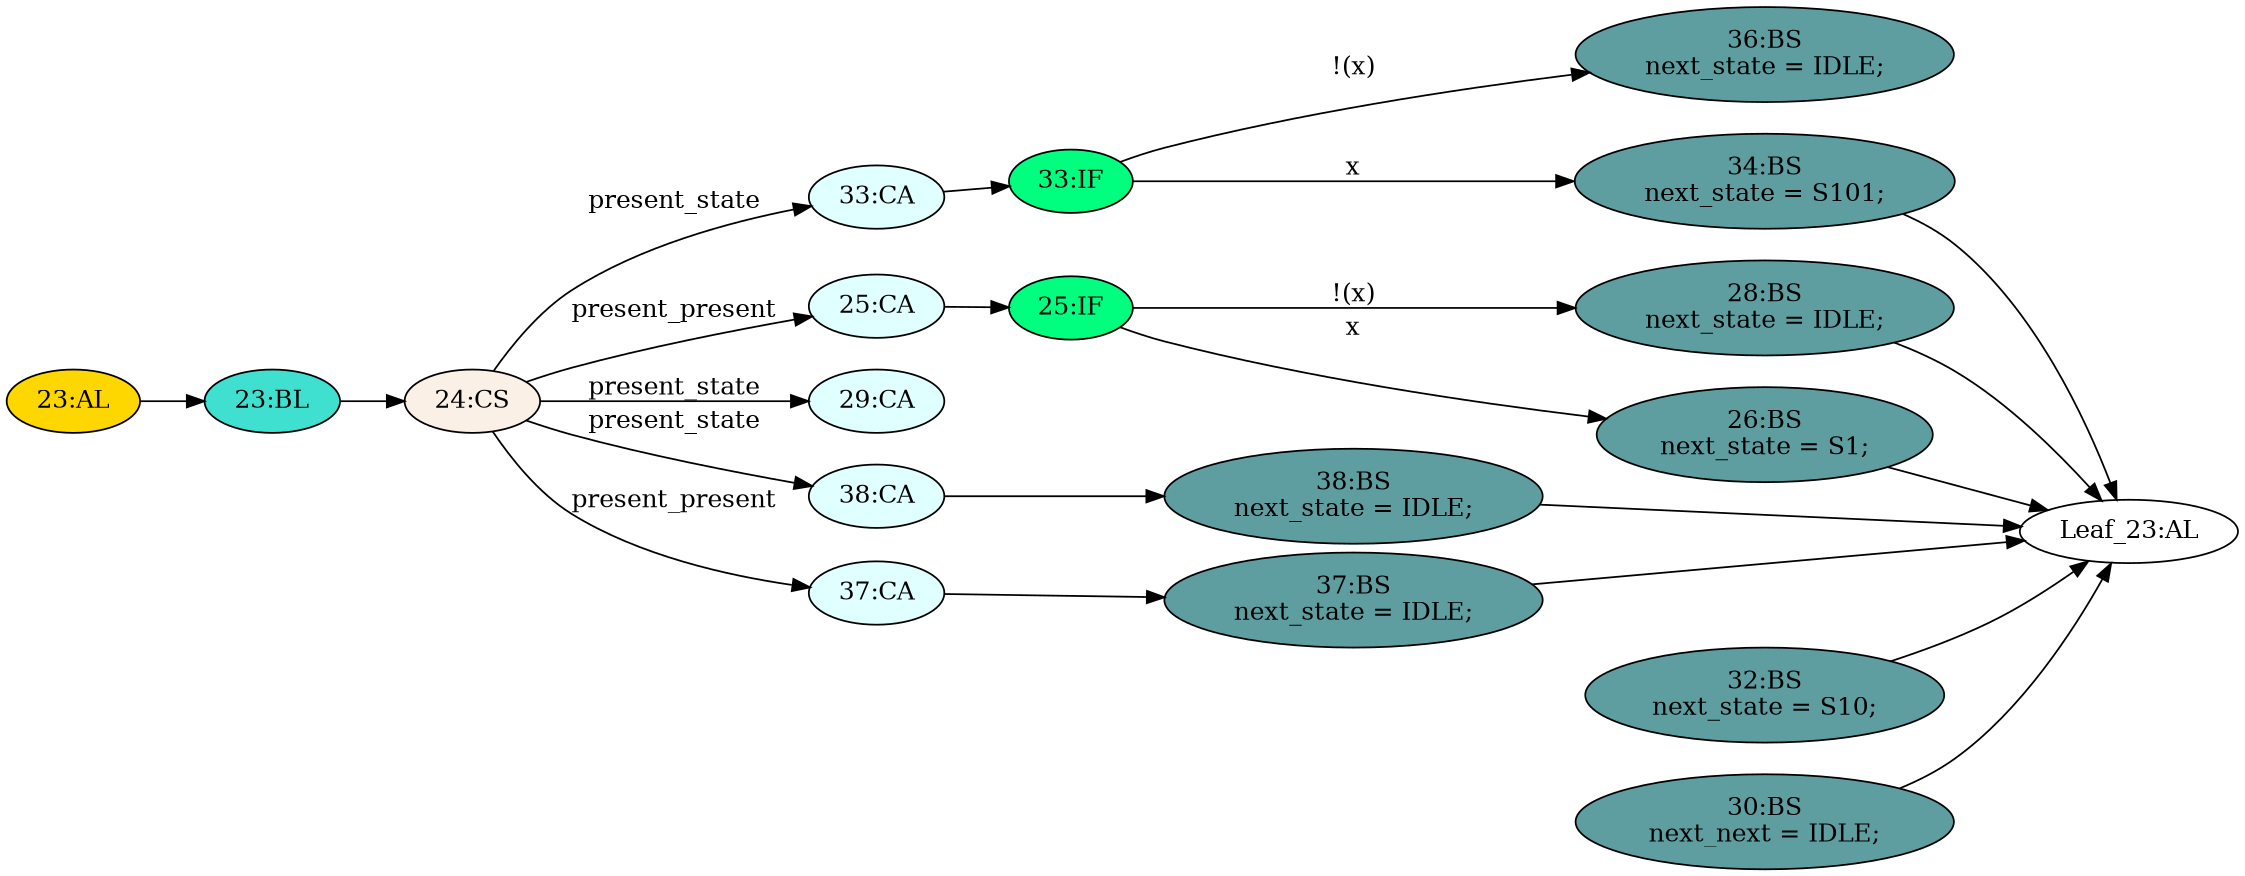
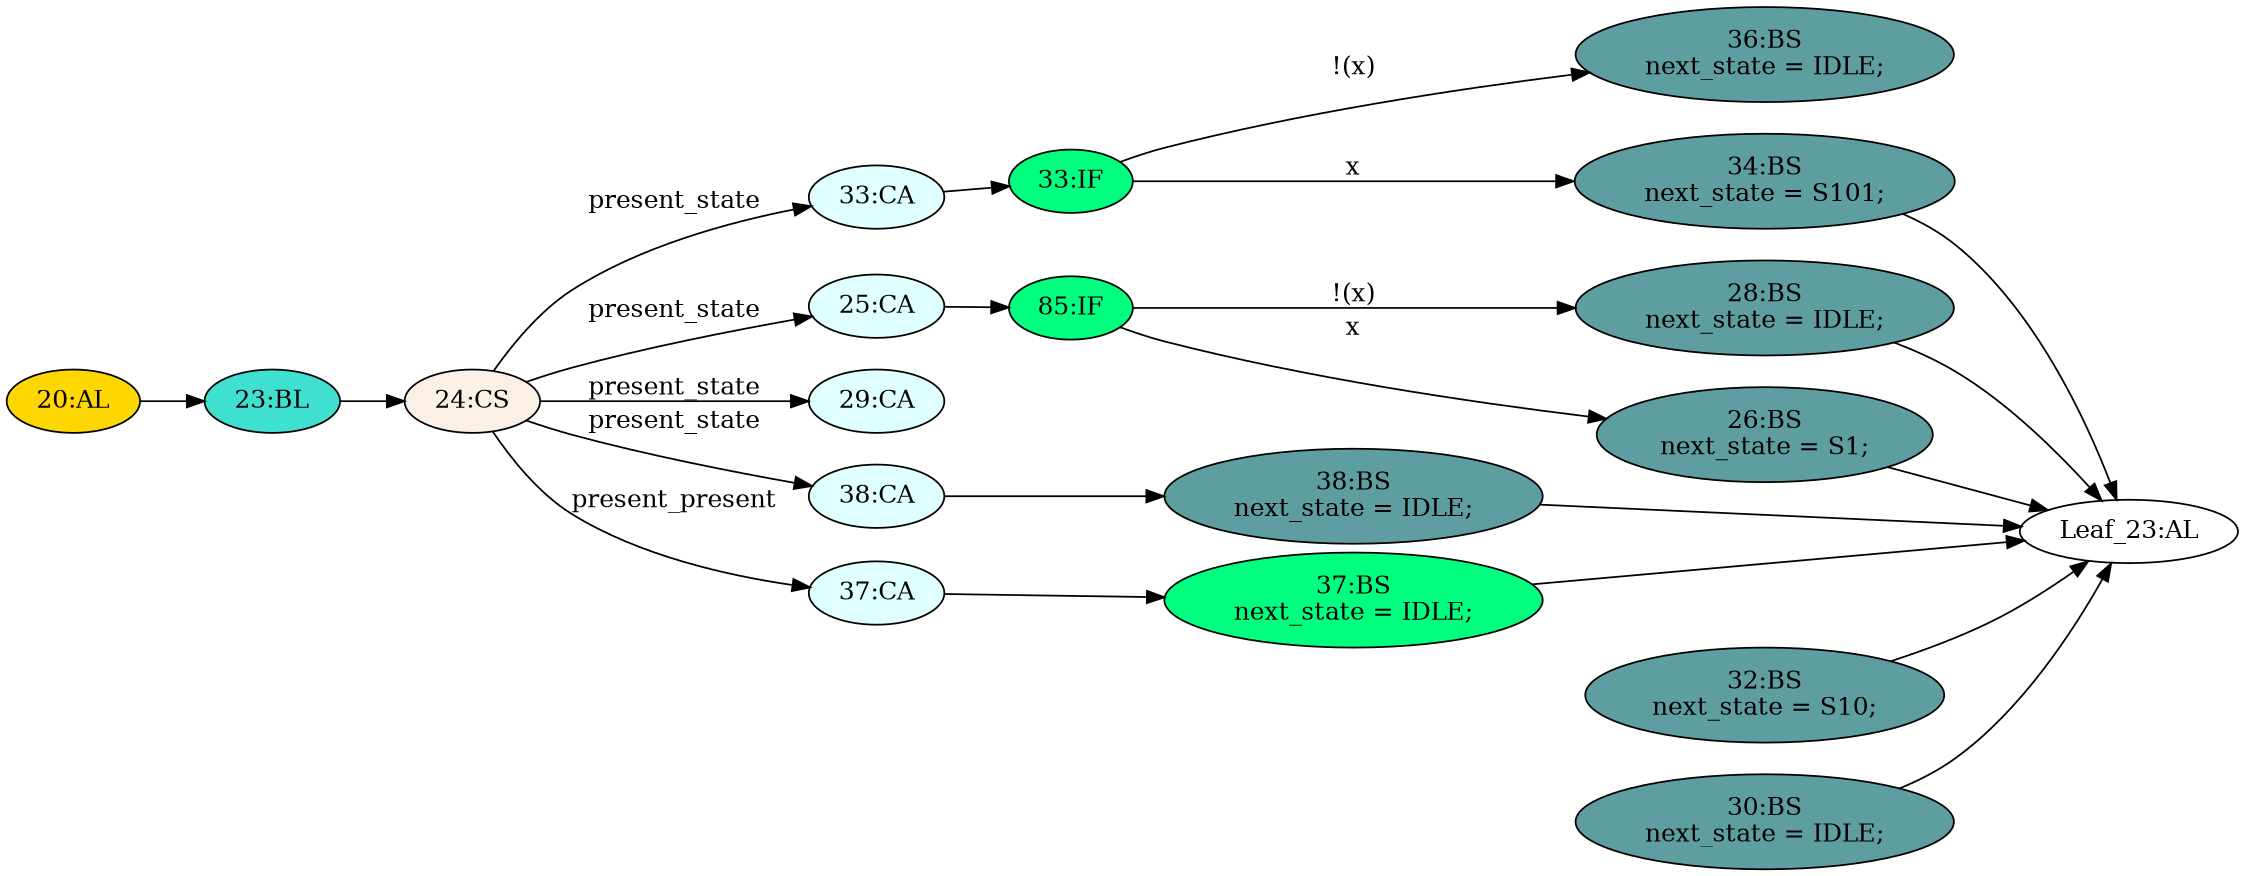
node "25:IF": label "25:IF" -> "85:IF"
edge "24:CS" -> "25:CA": label "present_present" -> "present_state"
node "23:AL": label "23:AL" -> "20:AL"
node "37:BS next_state = IDLE;": fillcolor cadetblue -> springgreen
node "30:BS next_next = IDLE;": label "30:BS next_next = IDLE;" -> "30:BS next_state = IDLE;"
